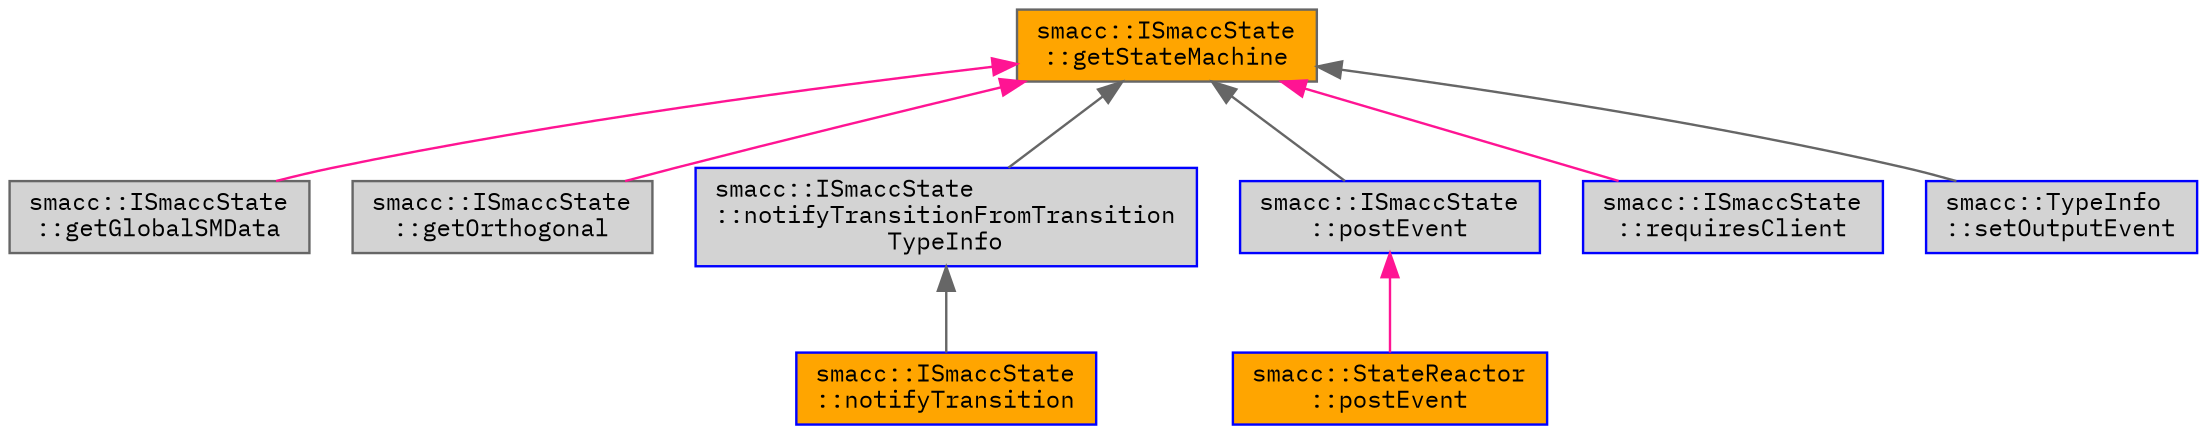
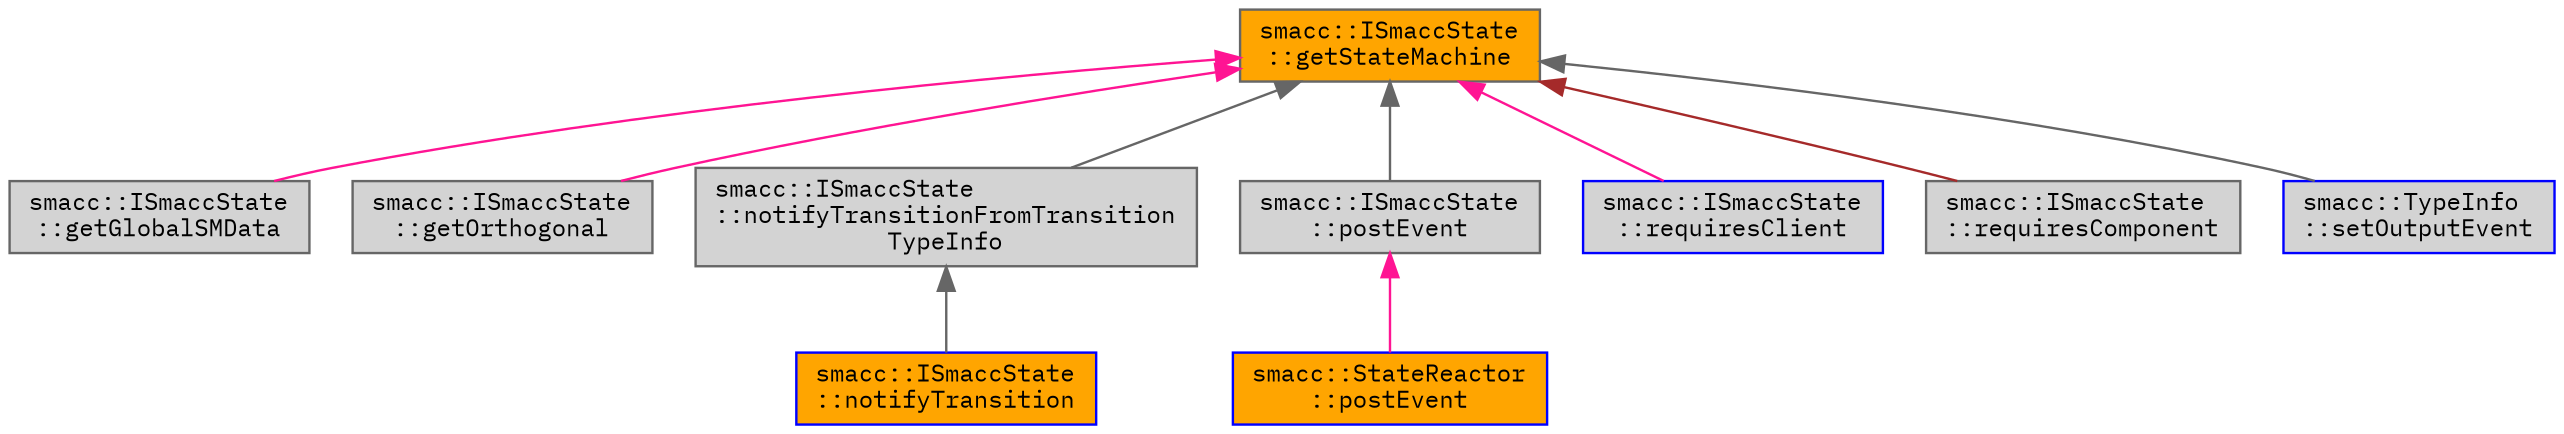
node "smacc::ISmaccState ::notifyTransitionFromTransition TypeInfo": color blue -> gray40
node "smacc::ISmaccState ::postEvent": color blue -> gray40
node "smacc::ISmaccState ::requiresComponent": added
